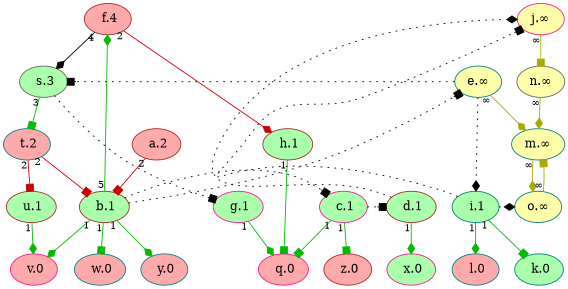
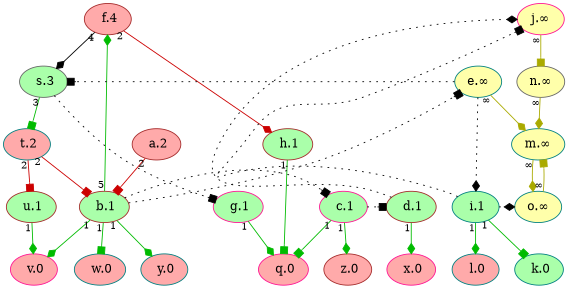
edge "c.1" -> "z.0": arrowhead box -> diamond
node "x.0": fillcolor #aaffaa -> #ffaaaa
